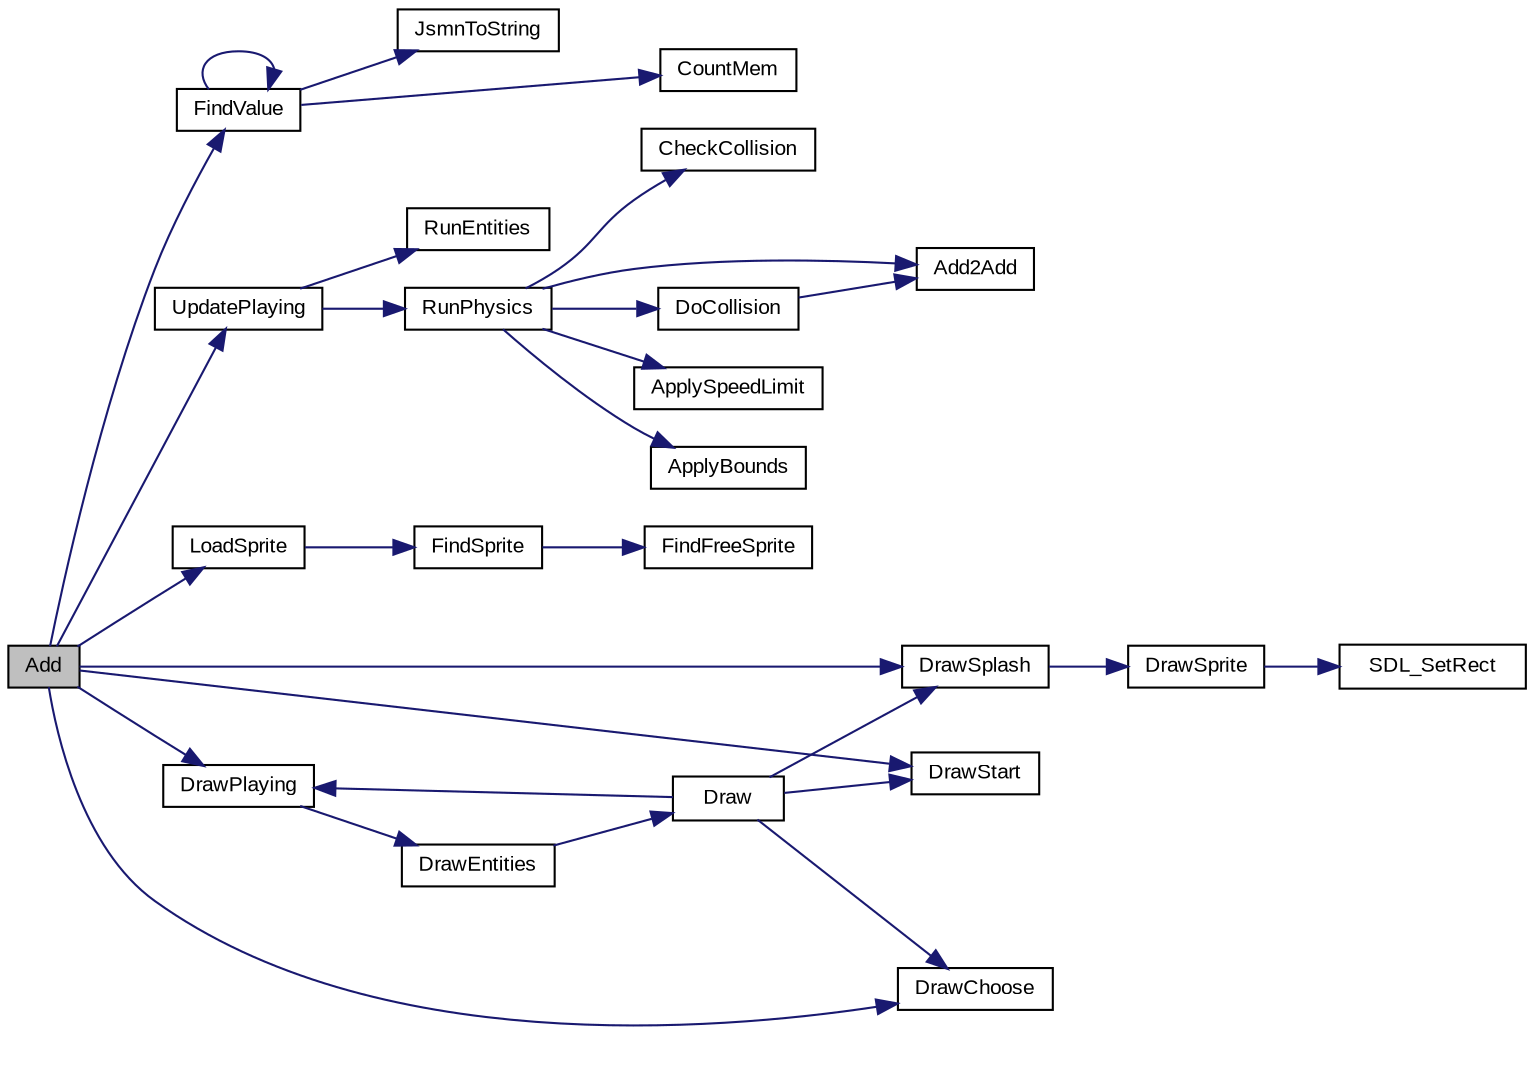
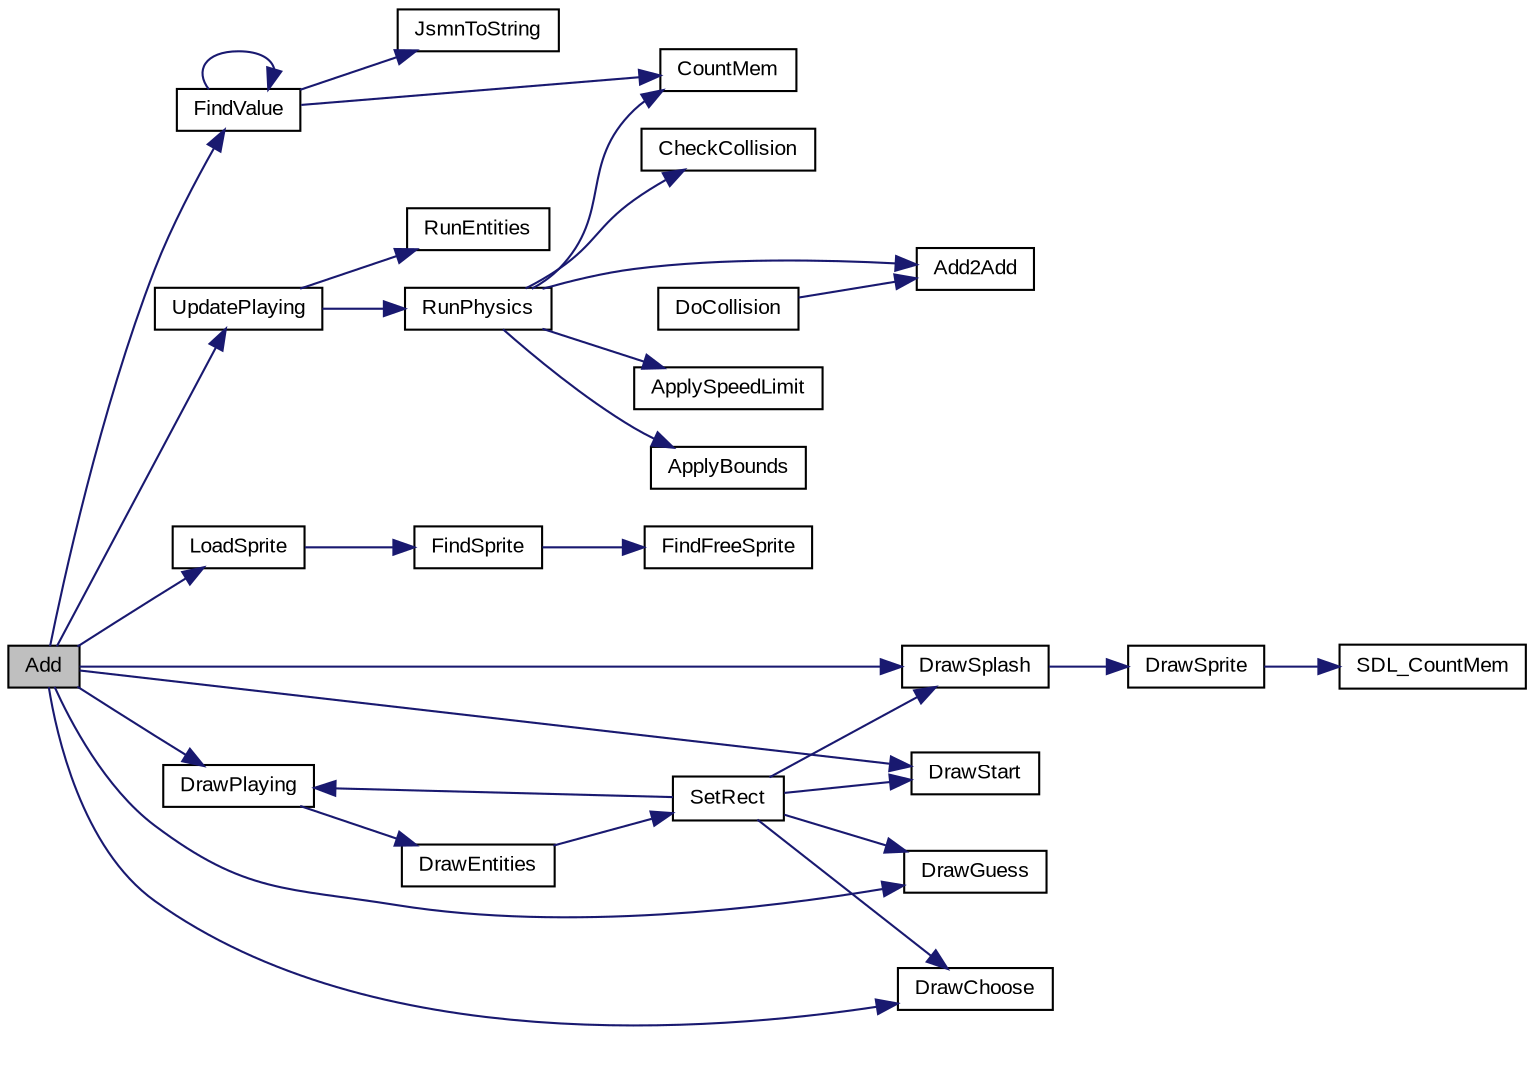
edge "RunPhysics" -> "DoCollision": now "RunPhysics" -> "CountMem"
node "SDL_SetRect": label "SDL_SetRect" -> "SDL_CountMem"
node "Draw": label "Draw" -> "SetRect"
node "DrawGuess": added
